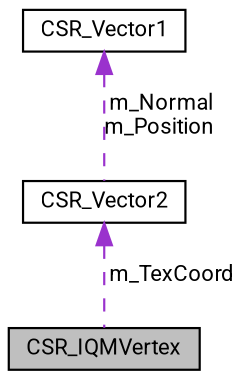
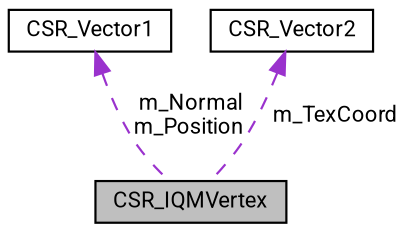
edge "CSR_Vector2" -> "CSR_Vector1": now "CSR_IQMVertex" -> "CSR_Vector1"
